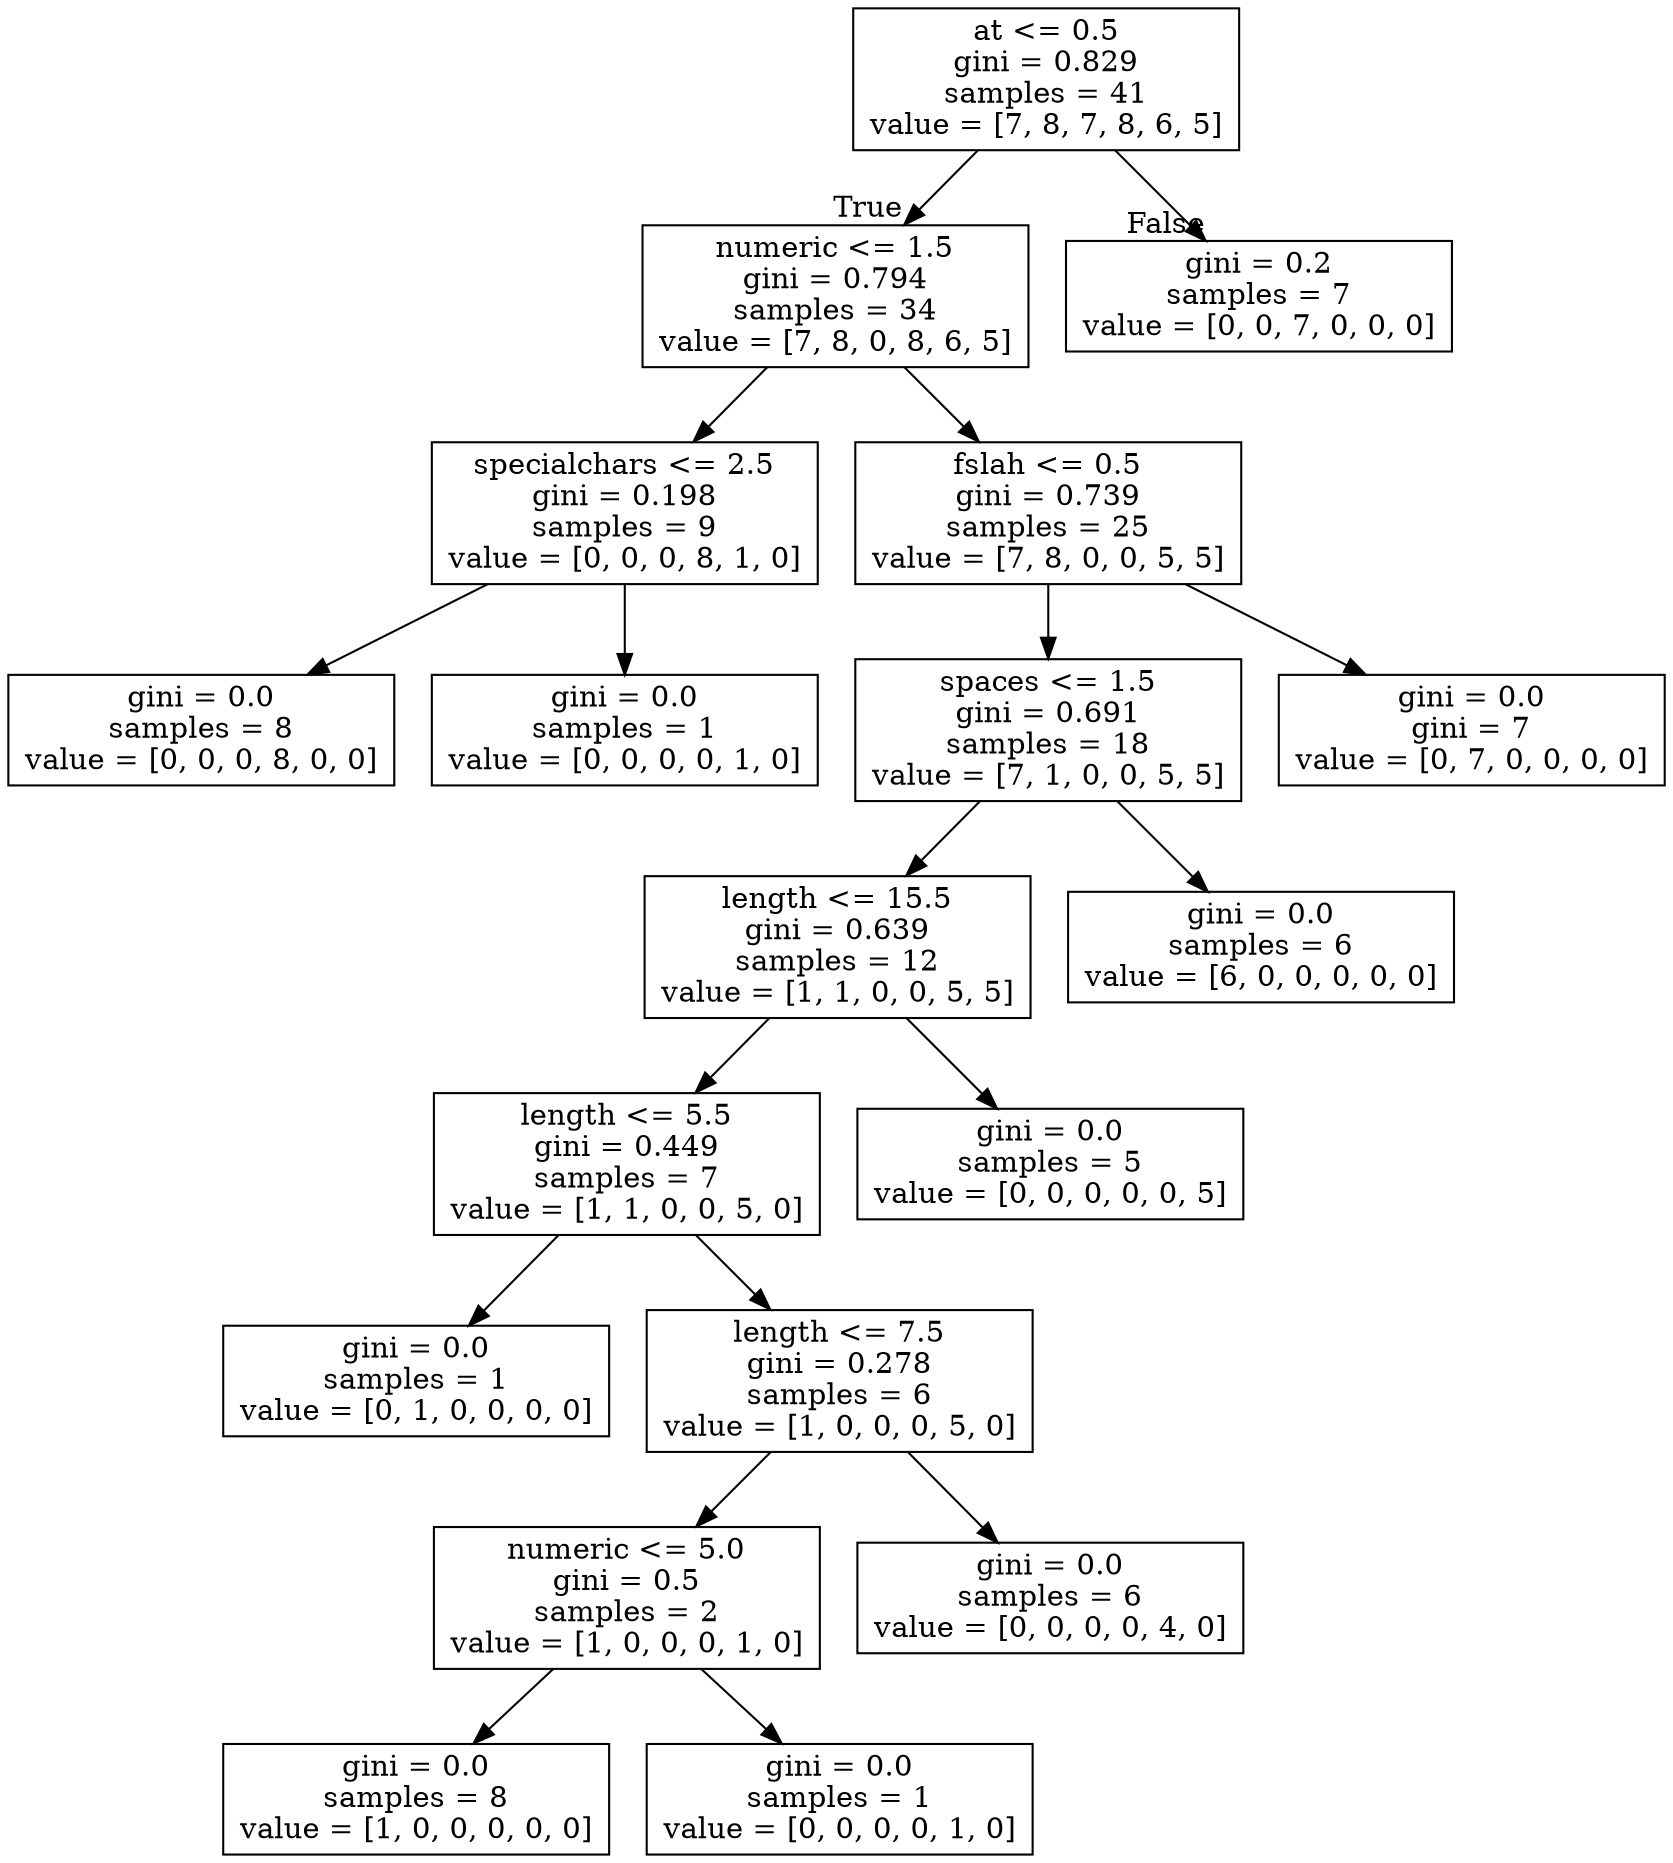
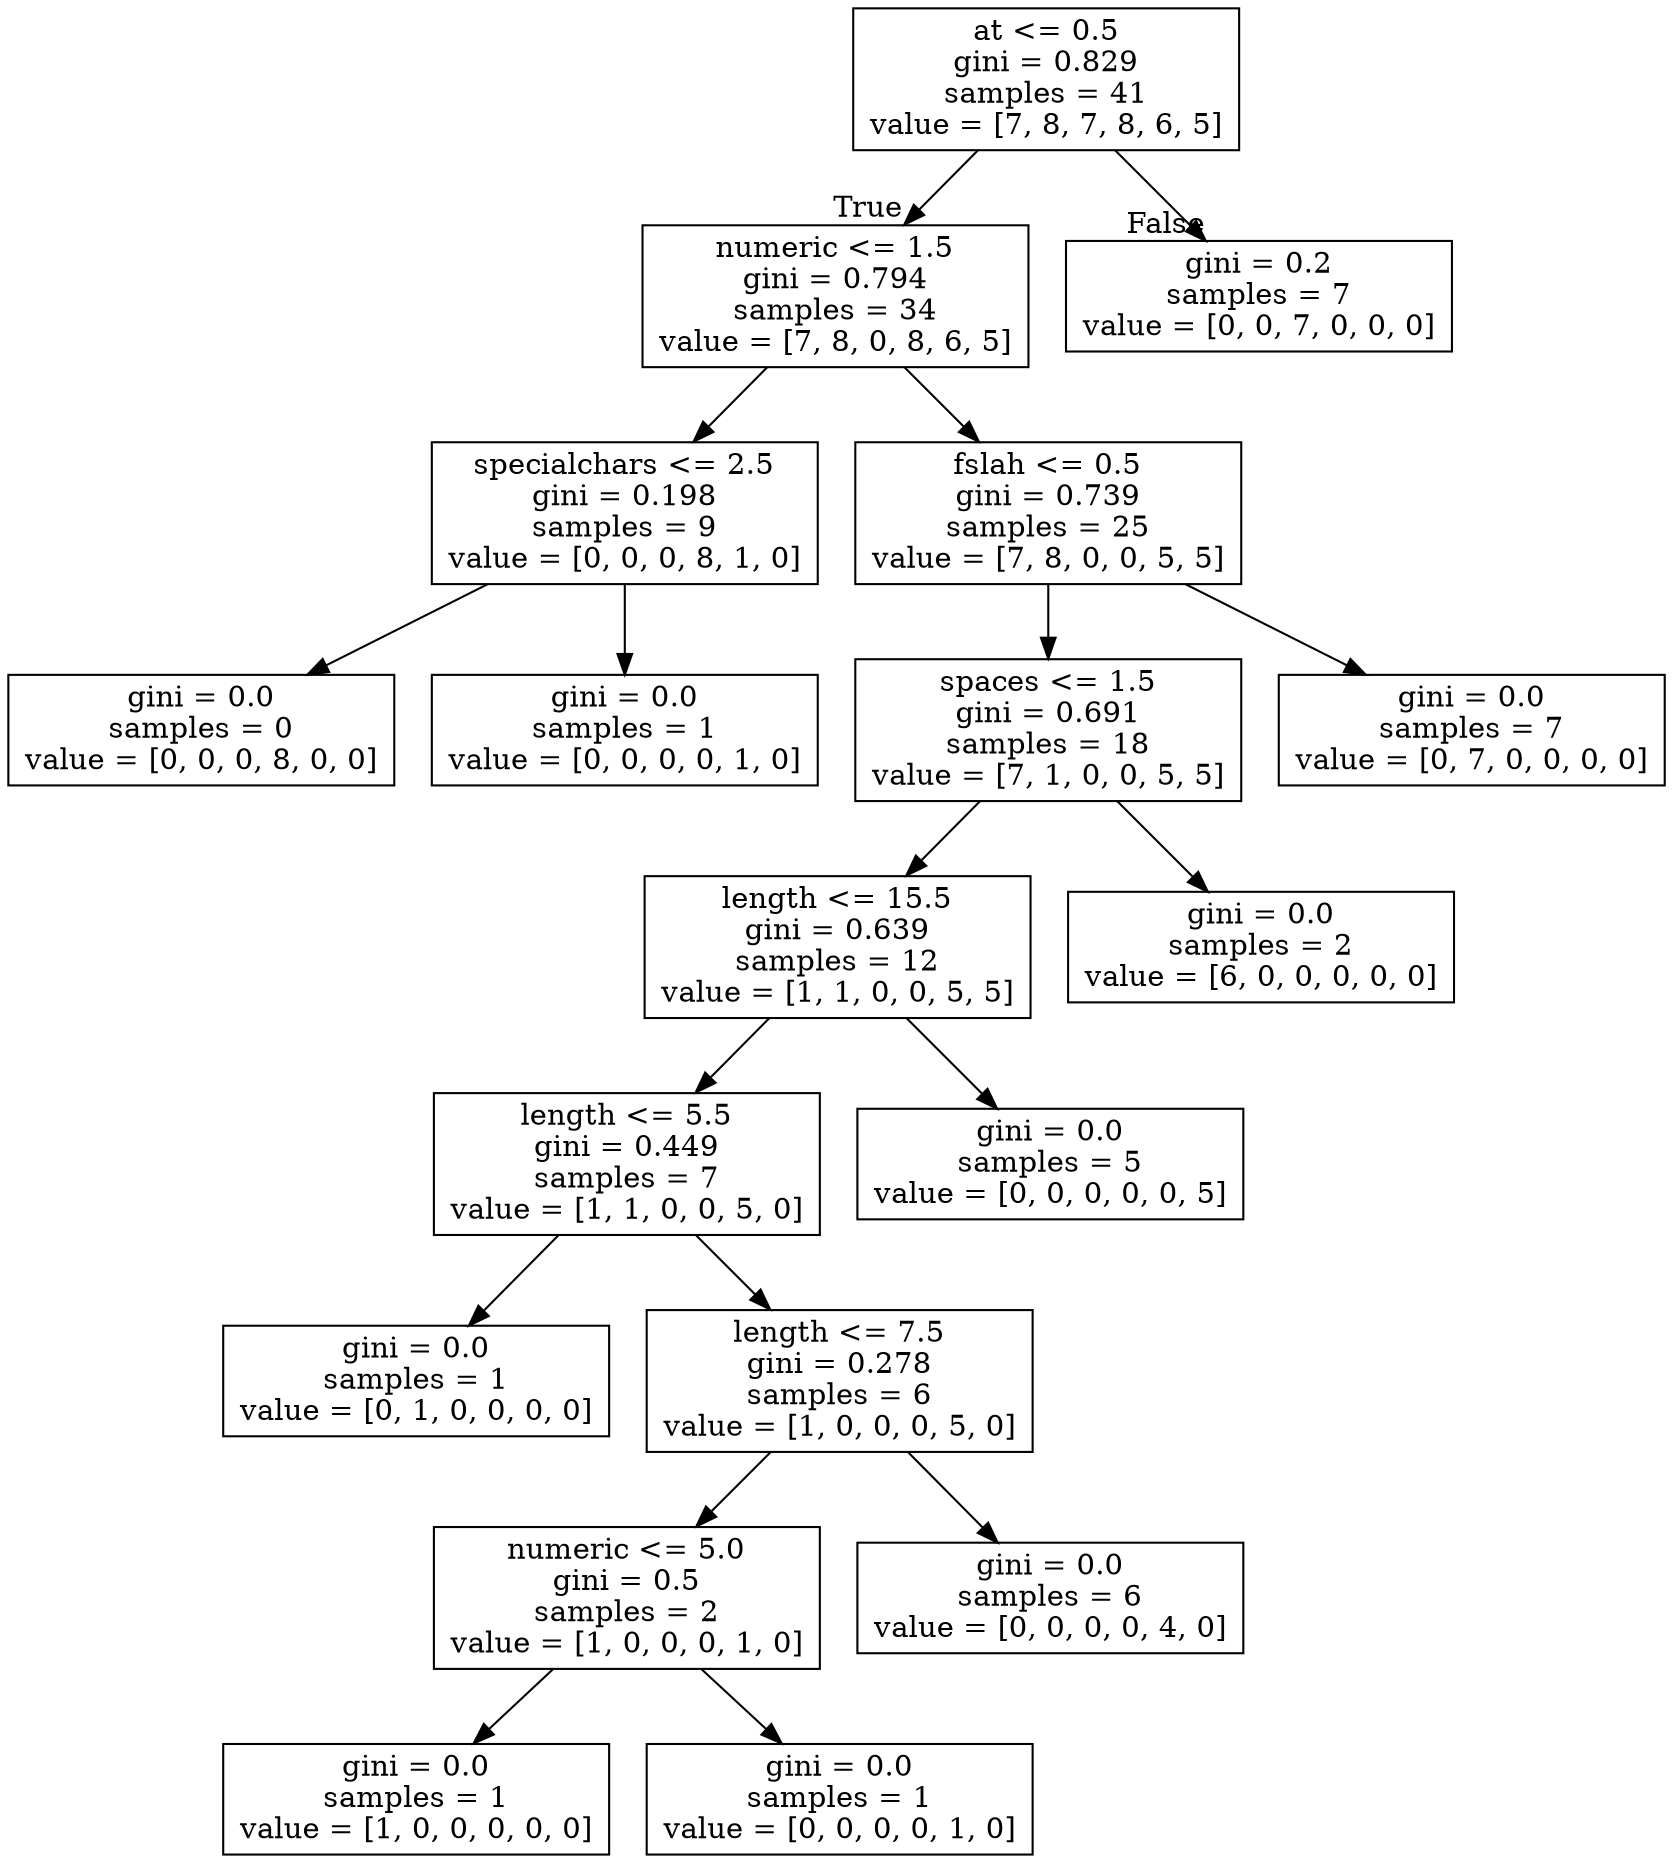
node "gini = 0.0 samples = 8 value = [0, 0, 0, 8, 0, 0]": label "gini = 0.0 samples = 8 value = [0, 0, 0, 8, 0, 0]" -> "gini = 0.0 samples = 0 value = [0, 0, 0, 8, 0, 0]"
node "gini = 0.0 gini = 7 value = [0, 7, 0, 0, 0, 0]": label "gini = 0.0 gini = 7 value = [0, 7, 0, 0, 0, 0]" -> "gini = 0.0 samples = 7 value = [0, 7, 0, 0, 0, 0]"
node "gini = 0.0 samples = 6 value = [6, 0, 0, 0, 0, 0]": label "gini = 0.0 samples = 6 value = [6, 0, 0, 0, 0, 0]" -> "gini = 0.0 samples = 2 value = [6, 0, 0, 0, 0, 0]"
node "gini = 0.0 samples = 8 value = [1, 0, 0, 0, 0, 0]": label "gini = 0.0 samples = 8 value = [1, 0, 0, 0, 0, 0]" -> "gini = 0.0 samples = 1 value = [1, 0, 0, 0, 0, 0]"
